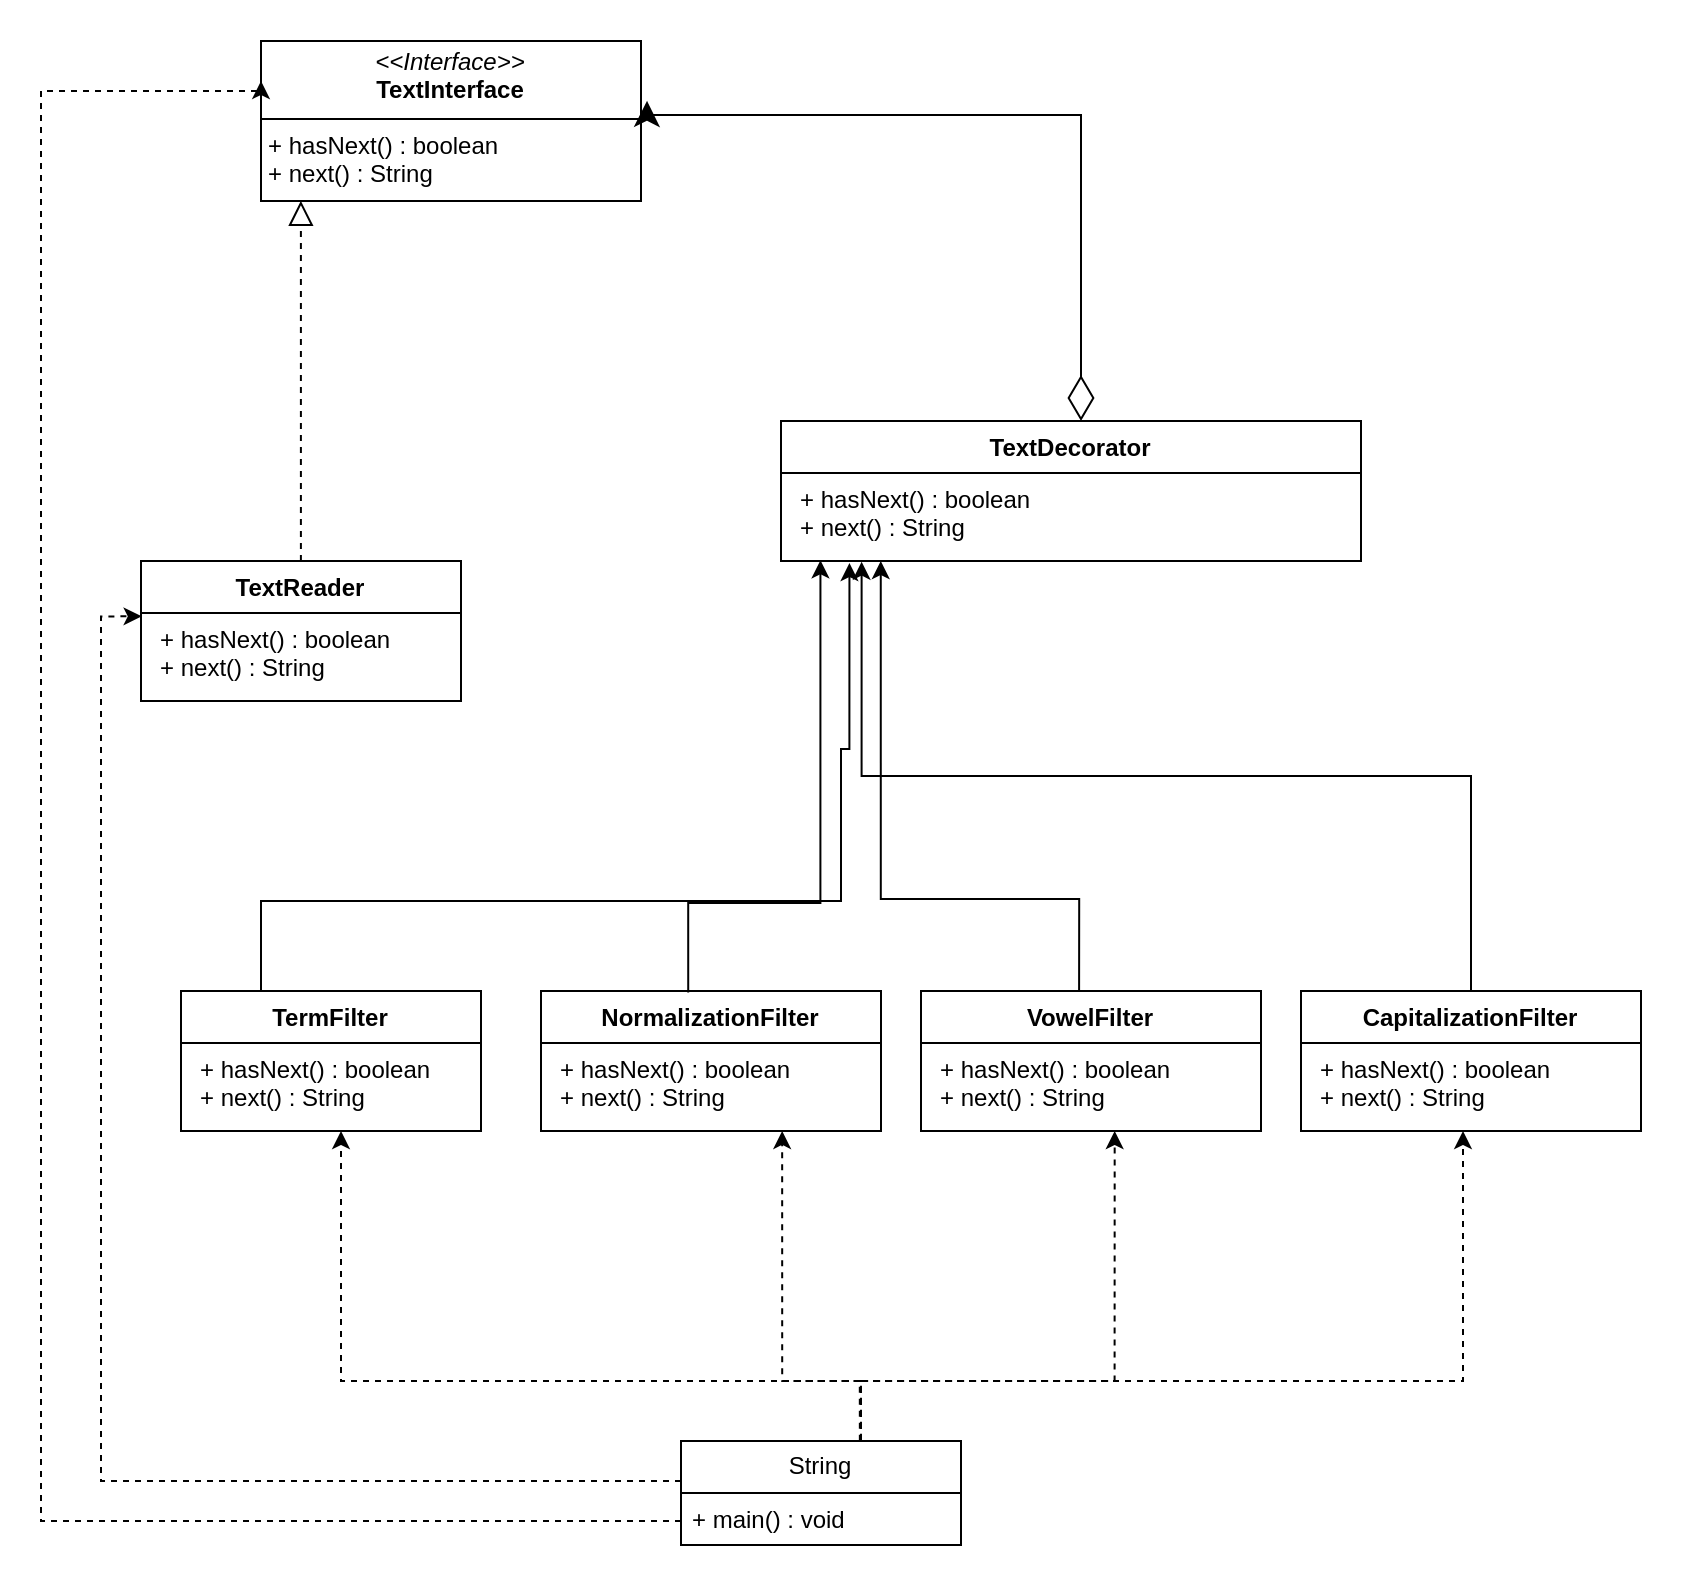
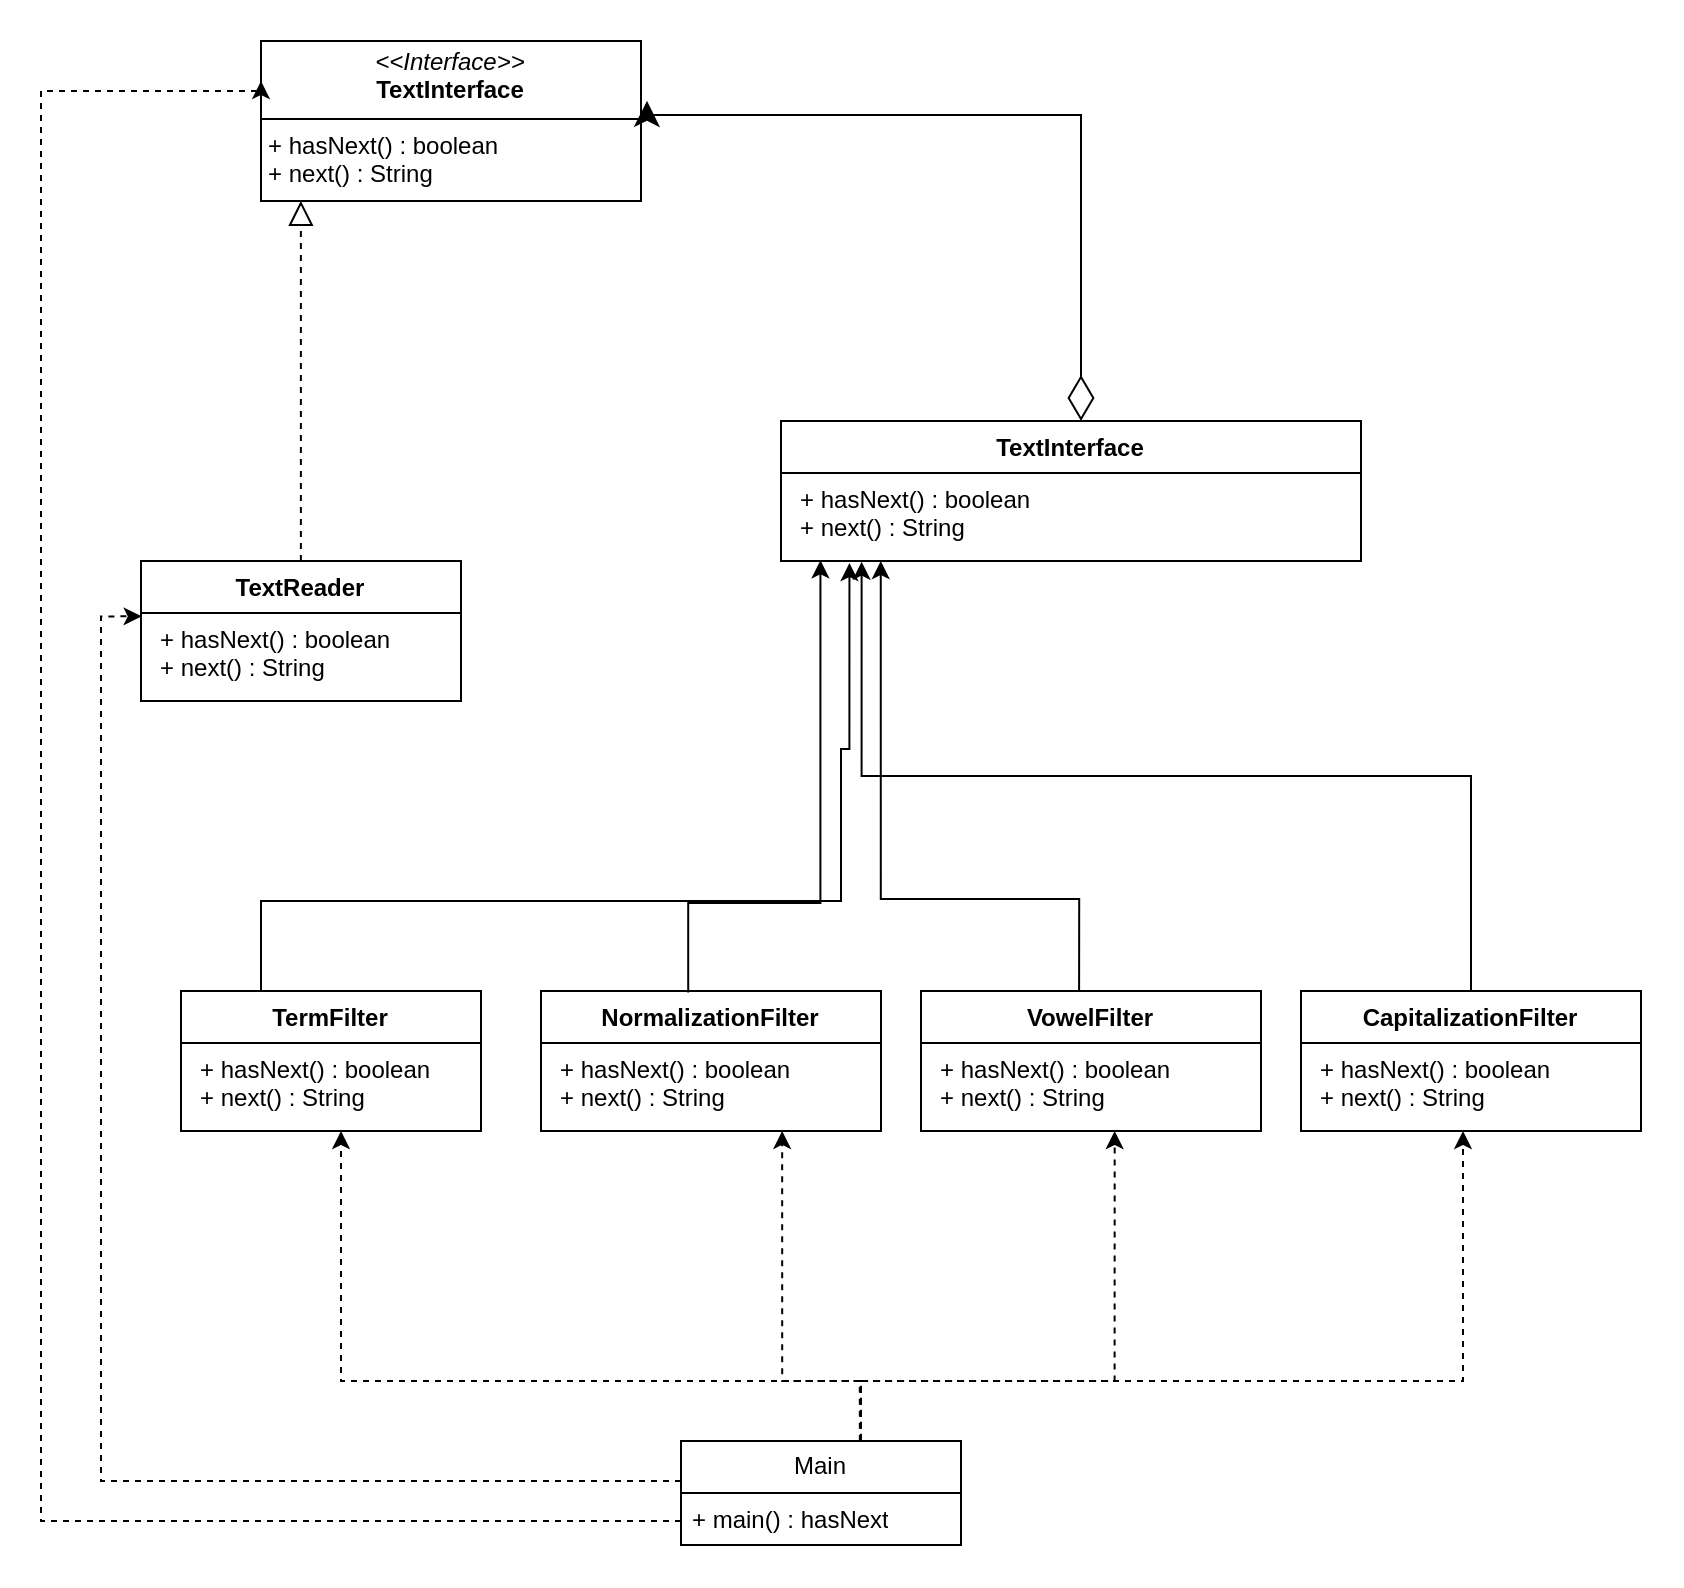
node "TextDecorator": label "TextDecorator" -> "TextInterface"
node "String": label "String" -> "Main"
node "+ main() : void": label "+ main() : void" -> "+ main() : hasNext"
